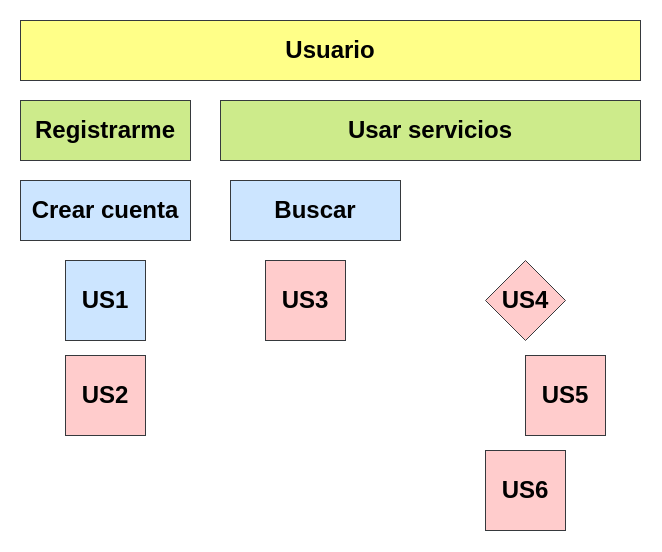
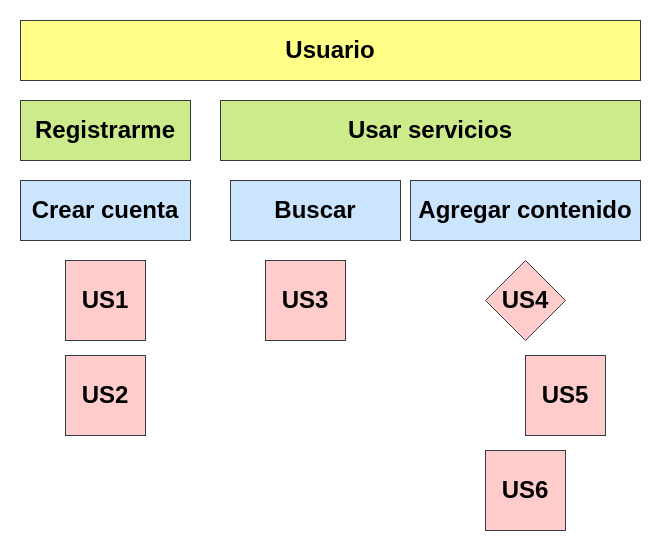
node "Agregar contenido": added
node "US1": fillcolor #cce5ff -> #ffcccc
